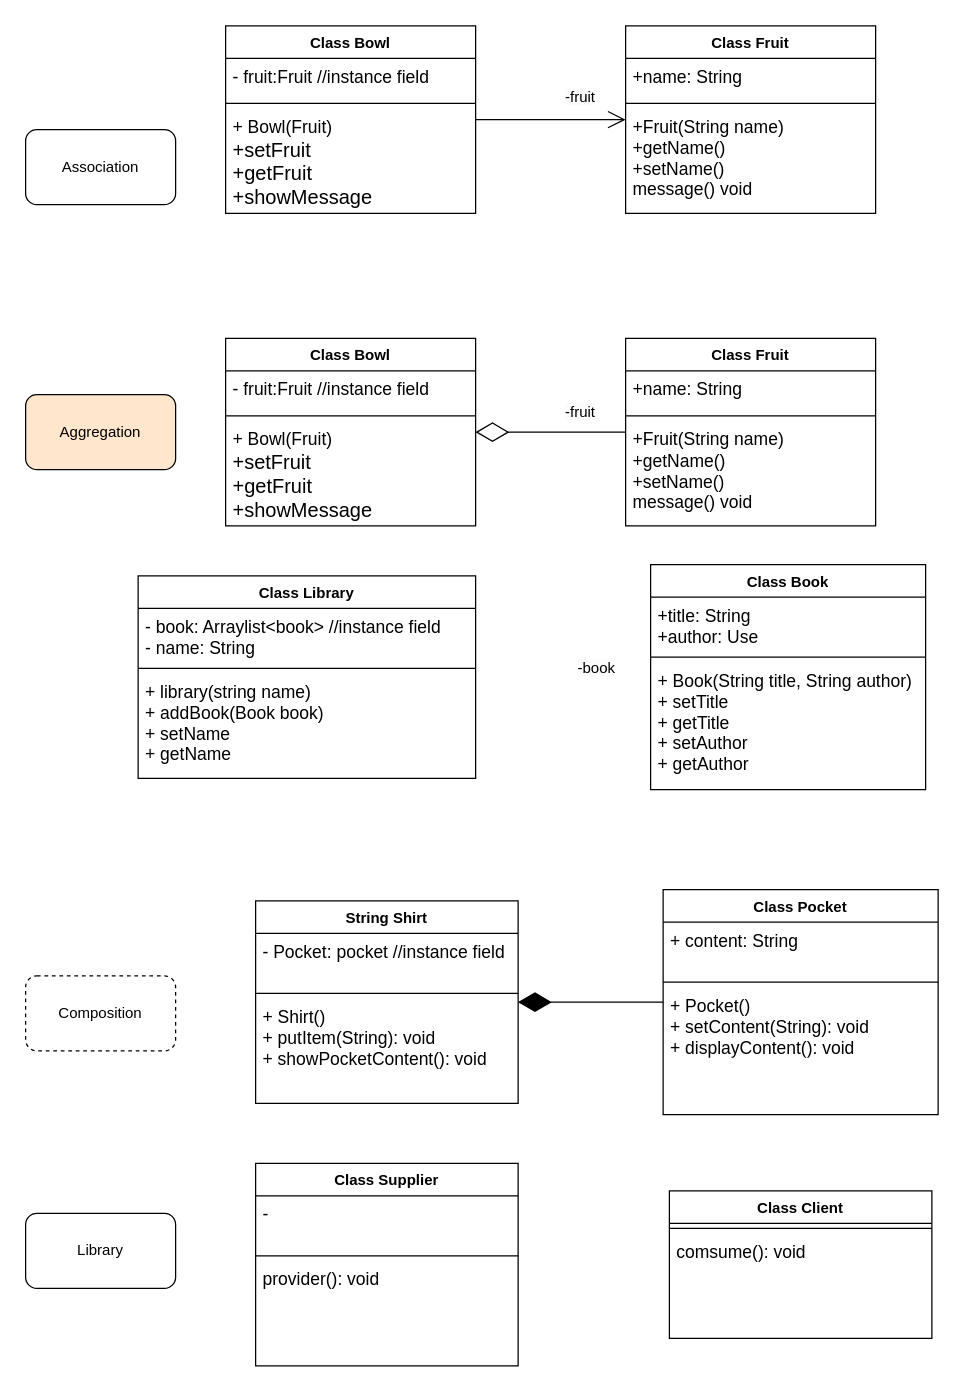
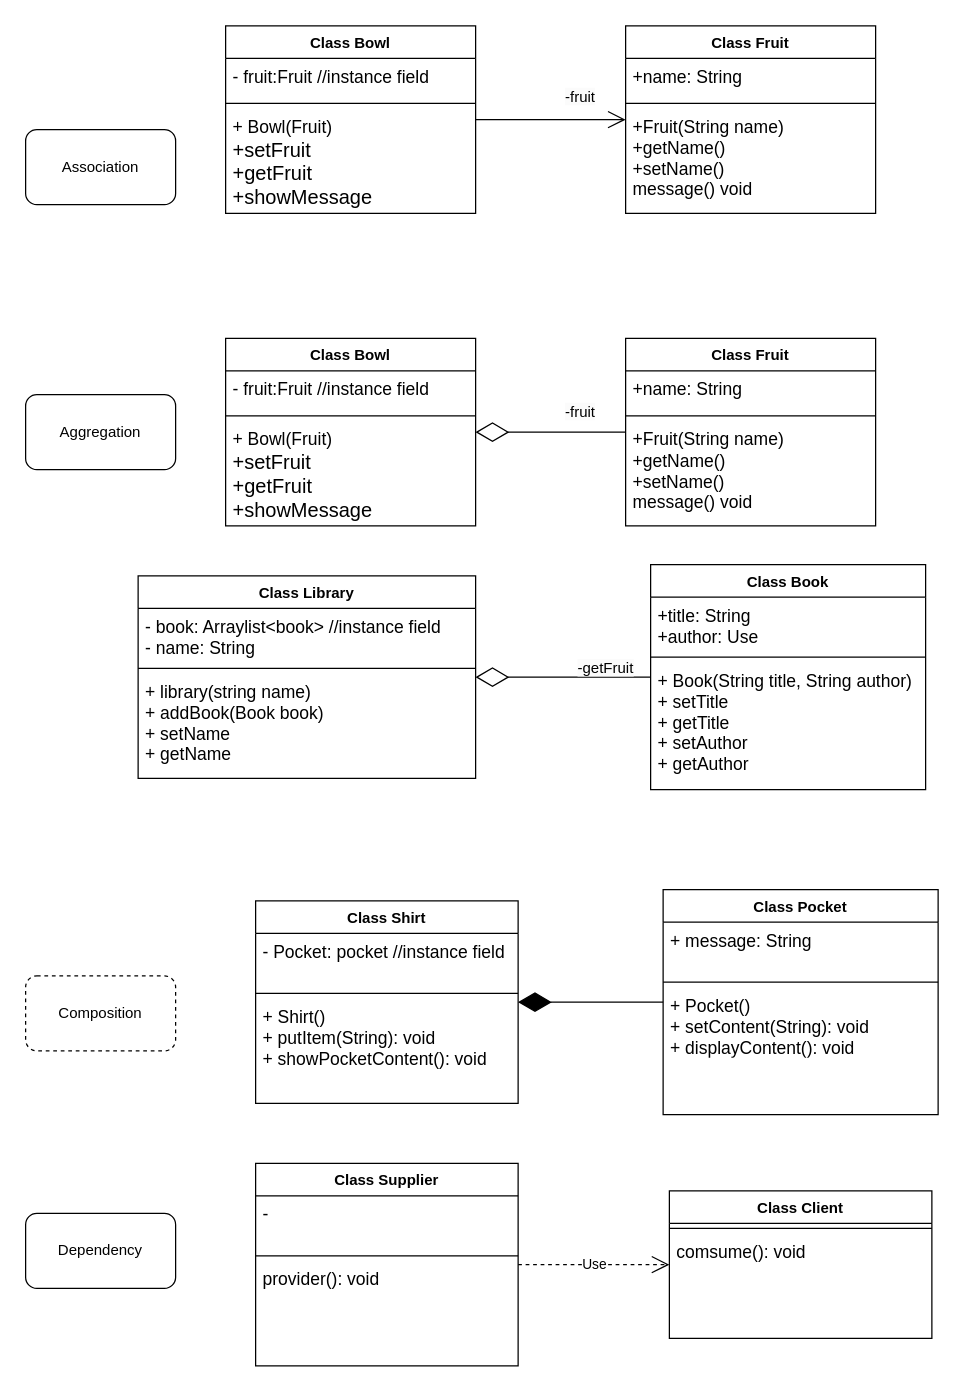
node "Aggregation": fillcolor #ffe6cc -> #ffffff
node "-book": label "-book" -> "-getFruit"
edge "Class Book" -> "Class Library": added
node "String Shirt": label "String Shirt" -> "Class Shirt"
node "+ content: String": label "+ content: String" -> "+ message: String"
node "Library": label "Library" -> "Dependency"
edge "Class Supplier" -> "Class Client": added, label "Use"
